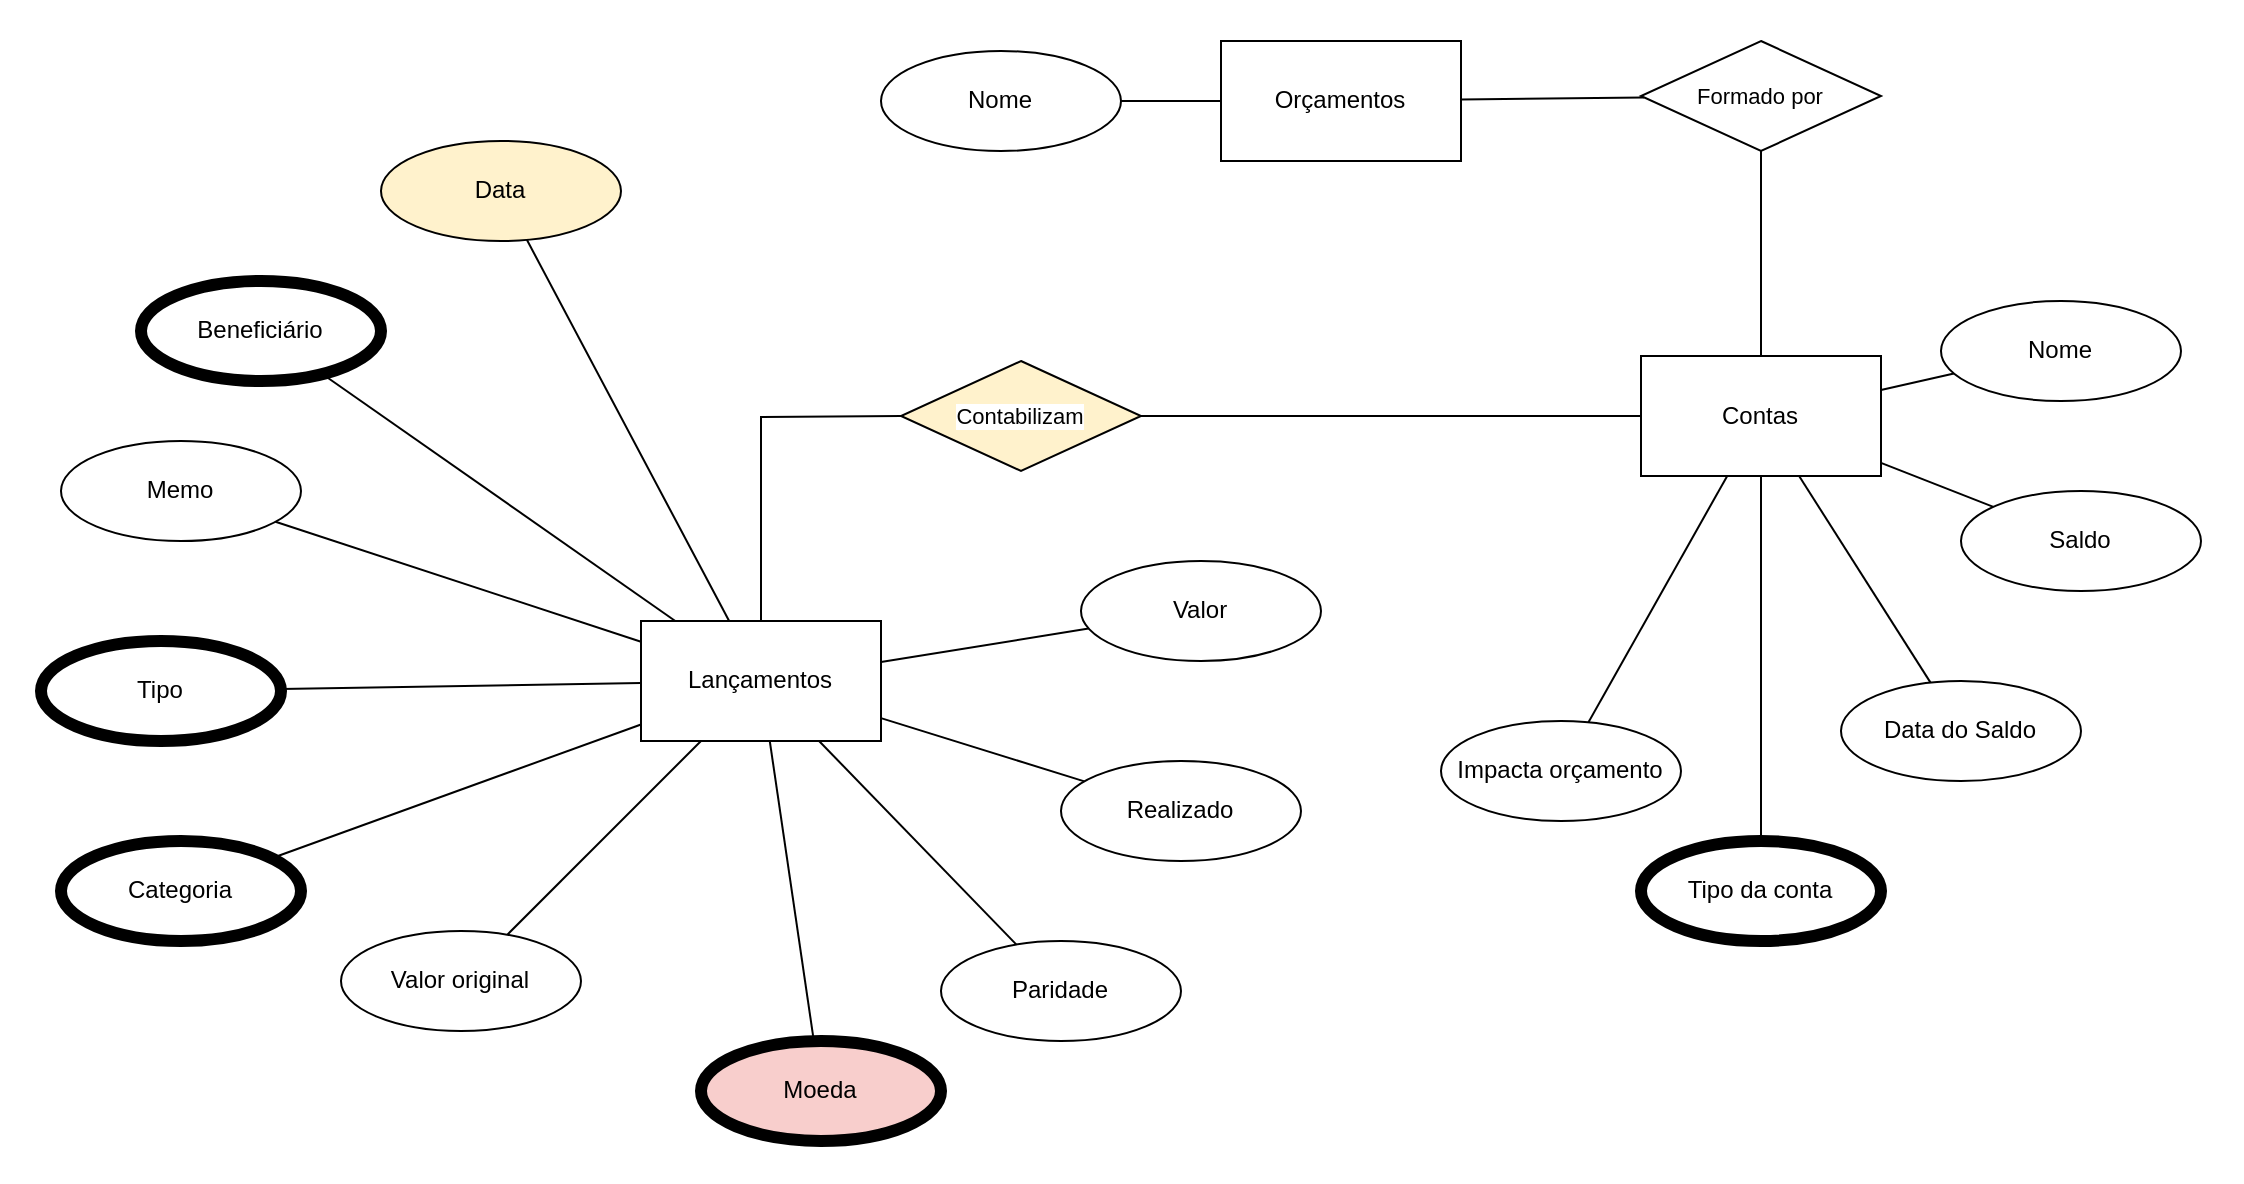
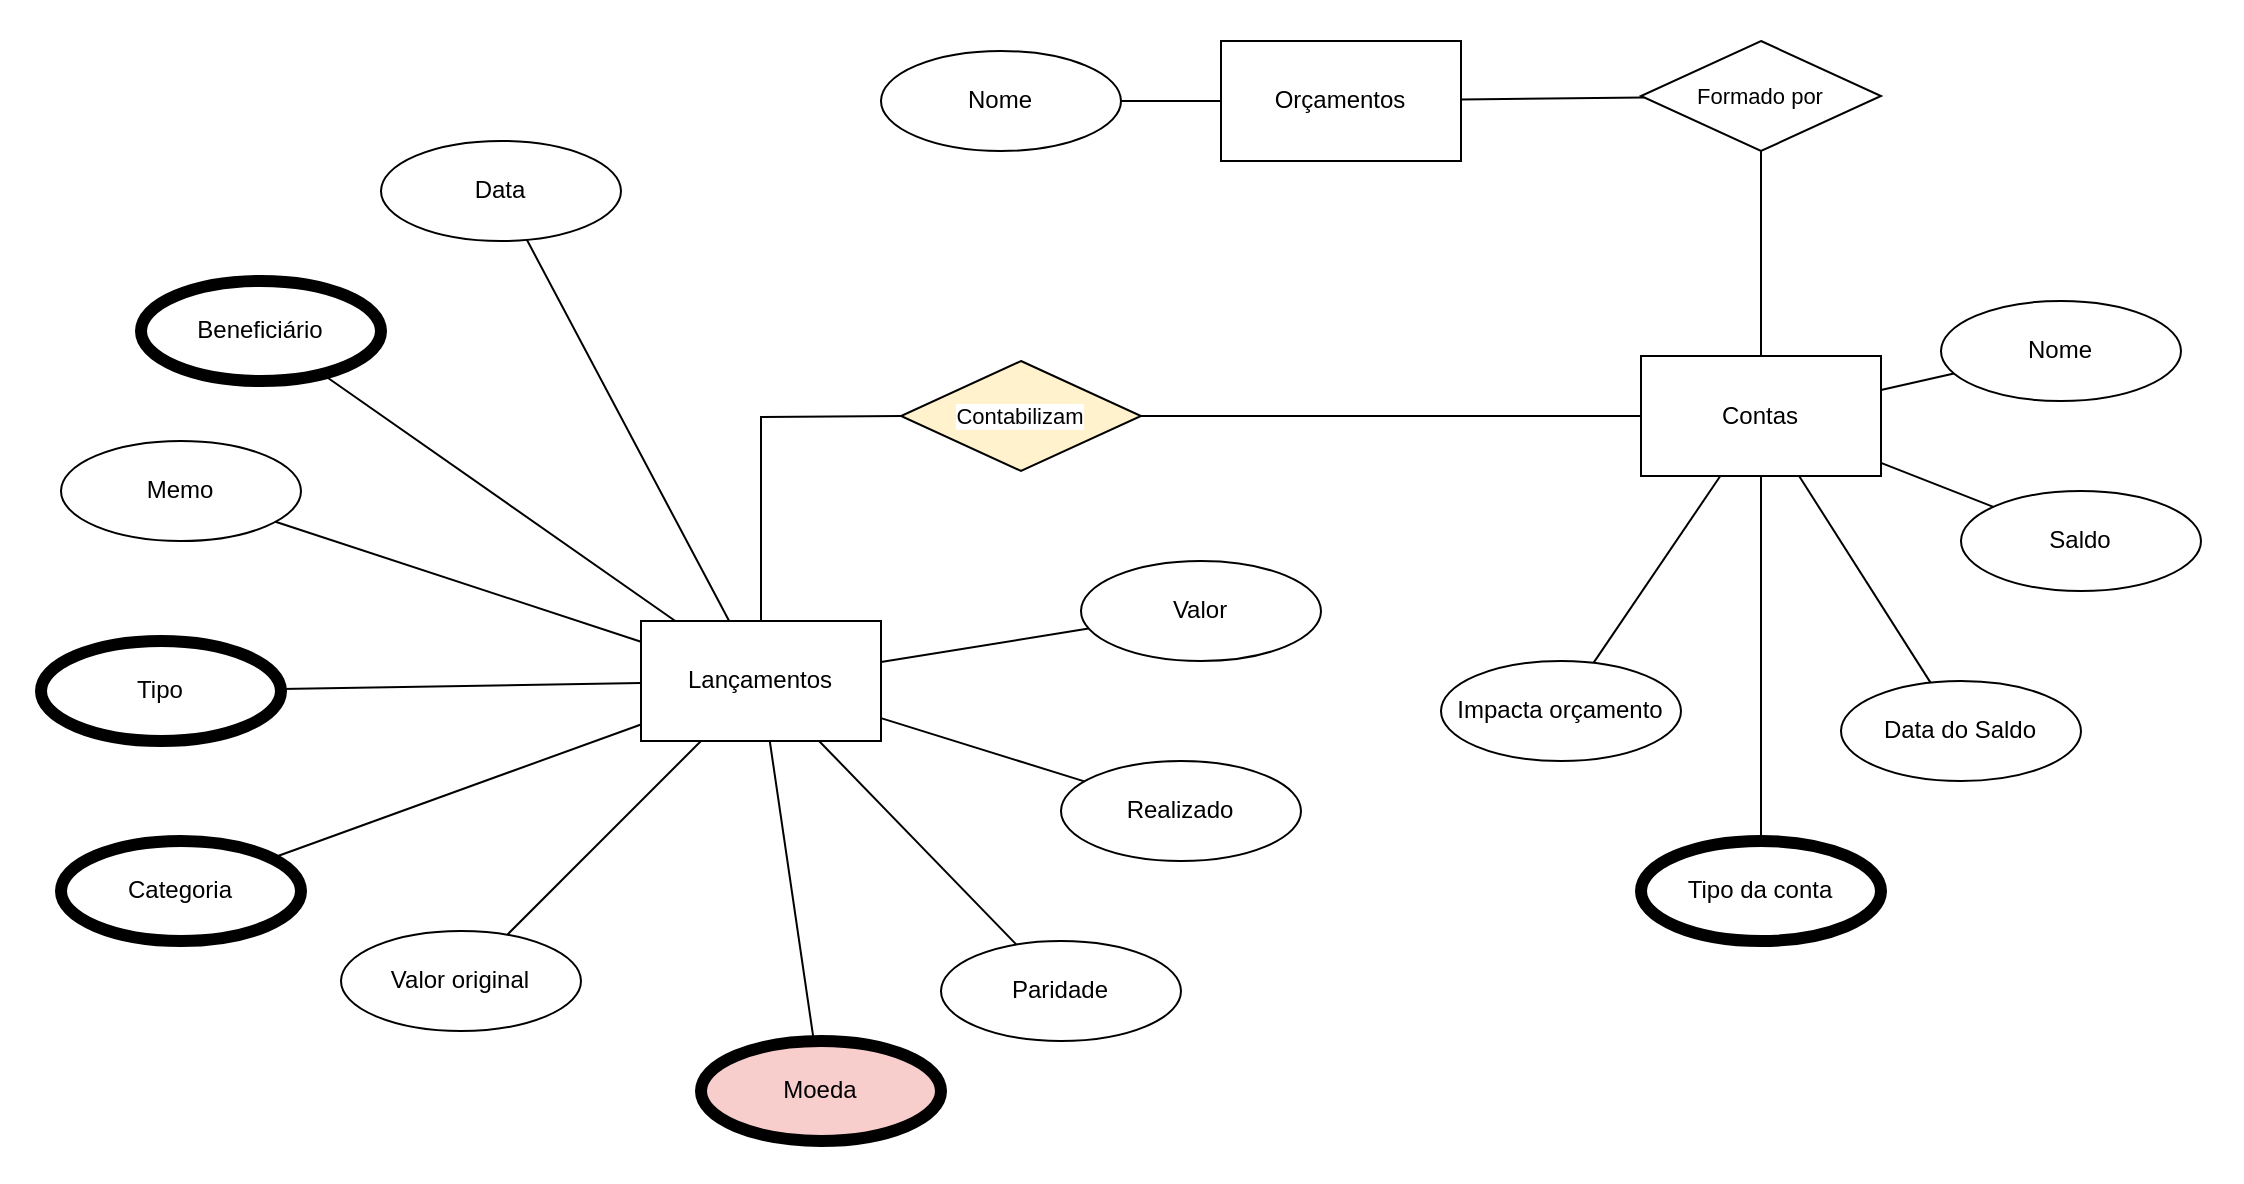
node "Data": fillcolor #fff2cc -> #ffffff
node "Impacta orçamento": moved (1561, 771) -> (1561, 711)
